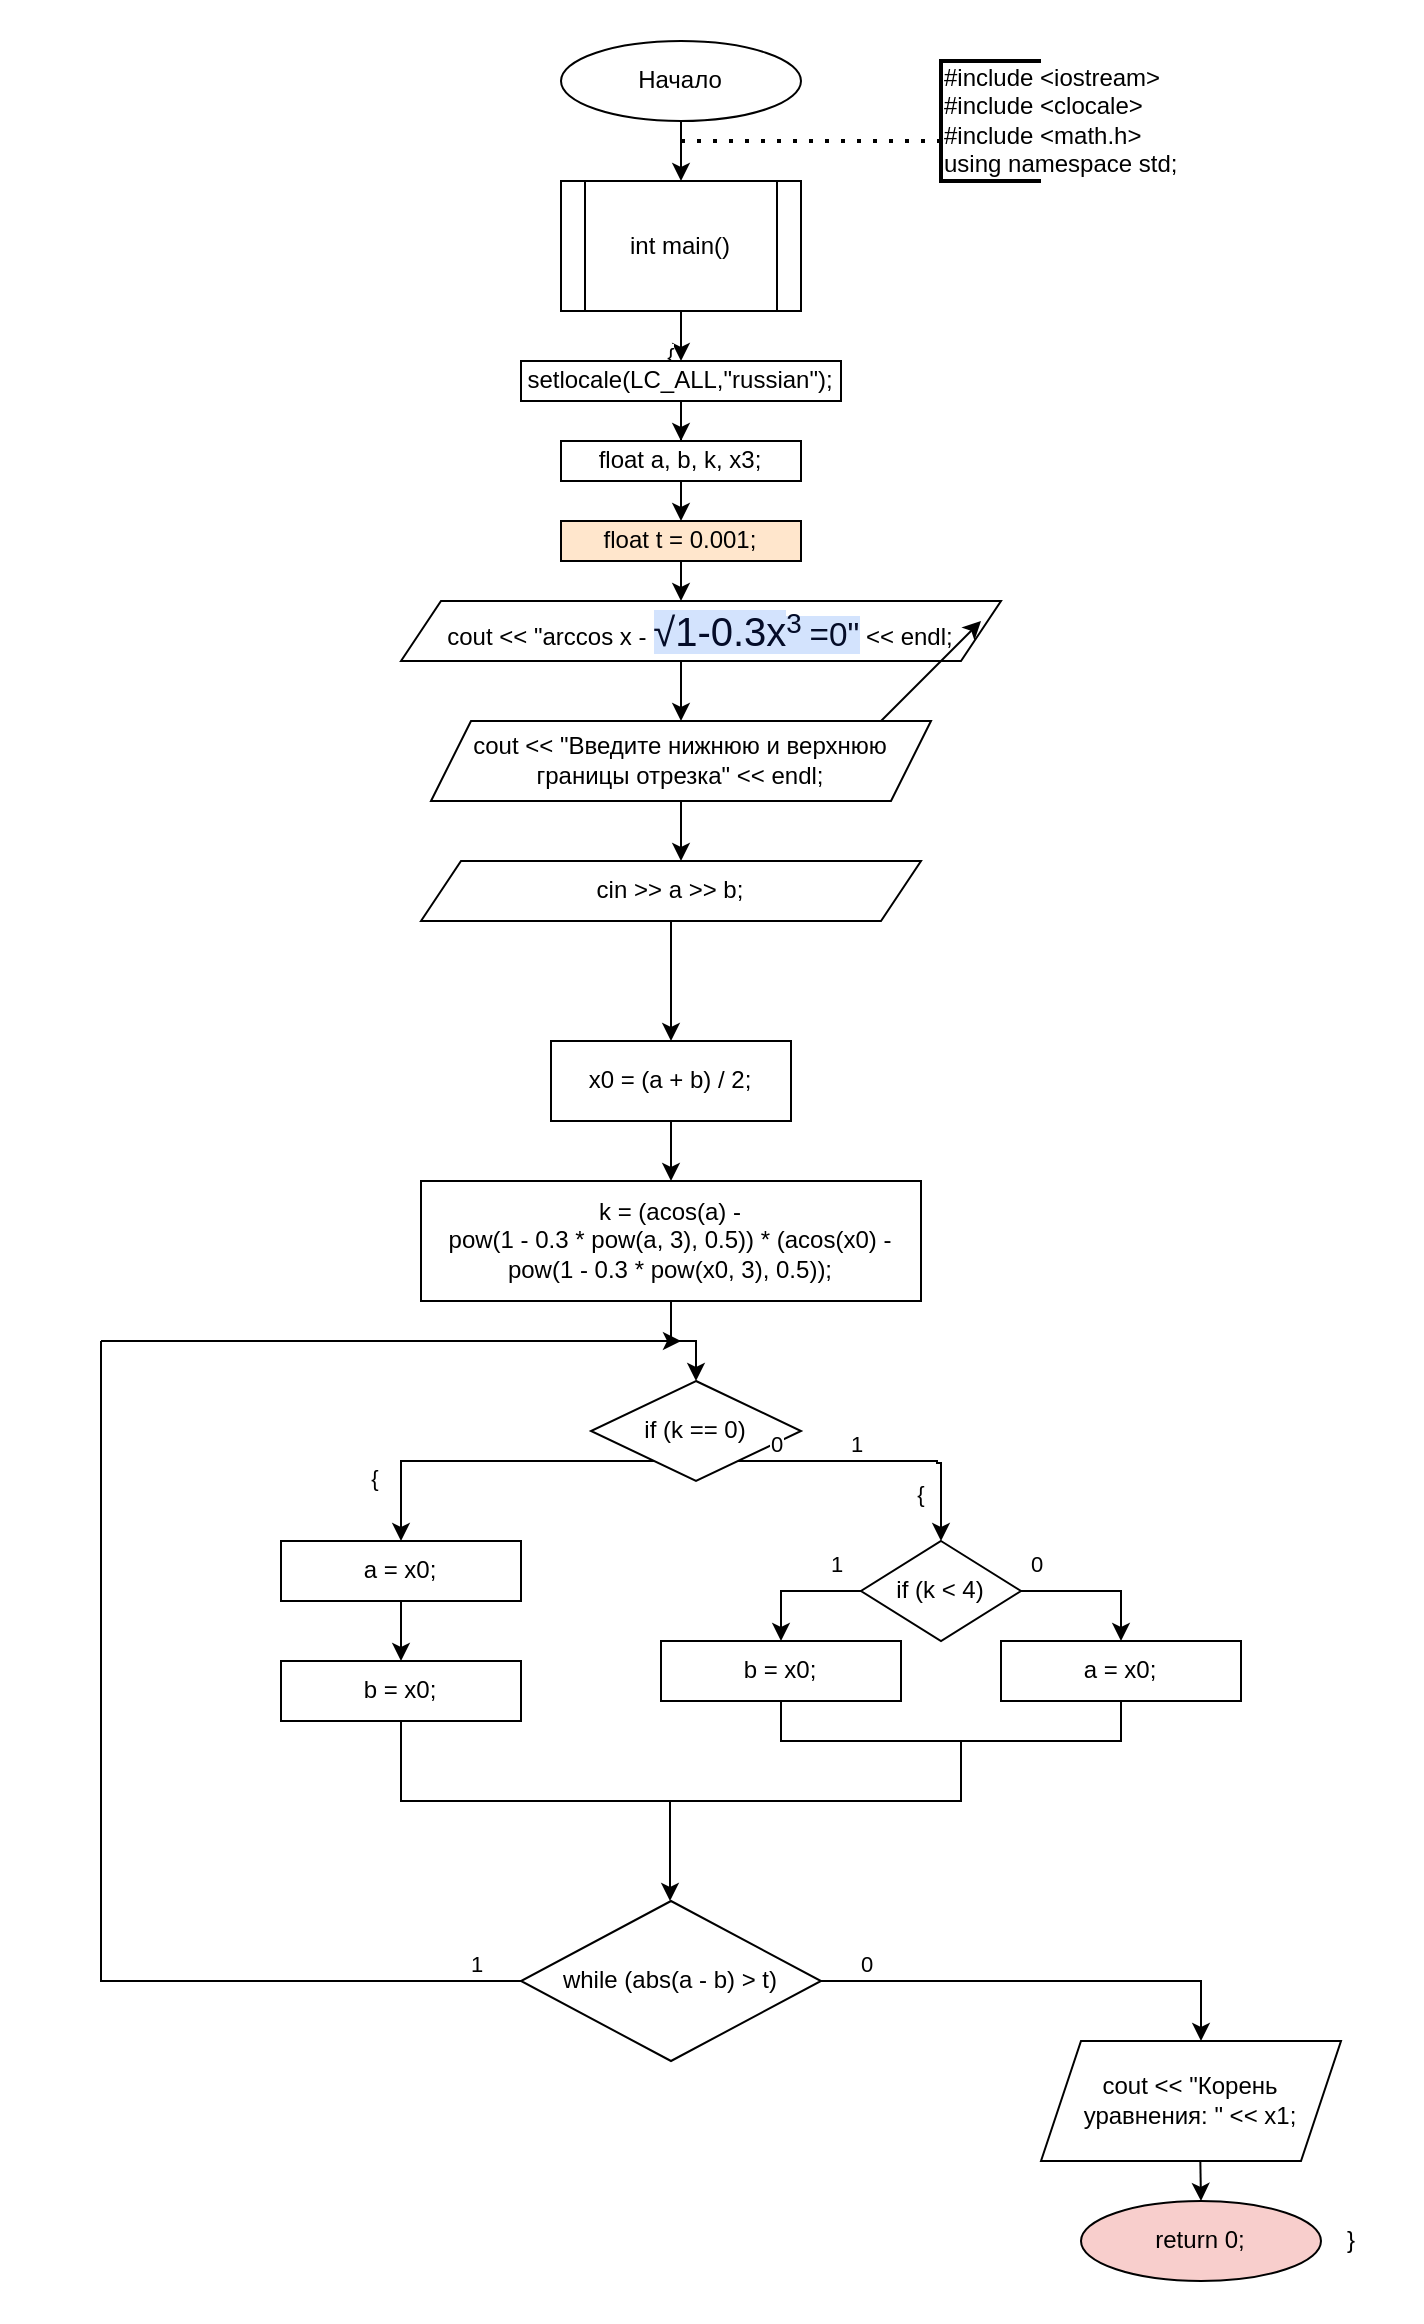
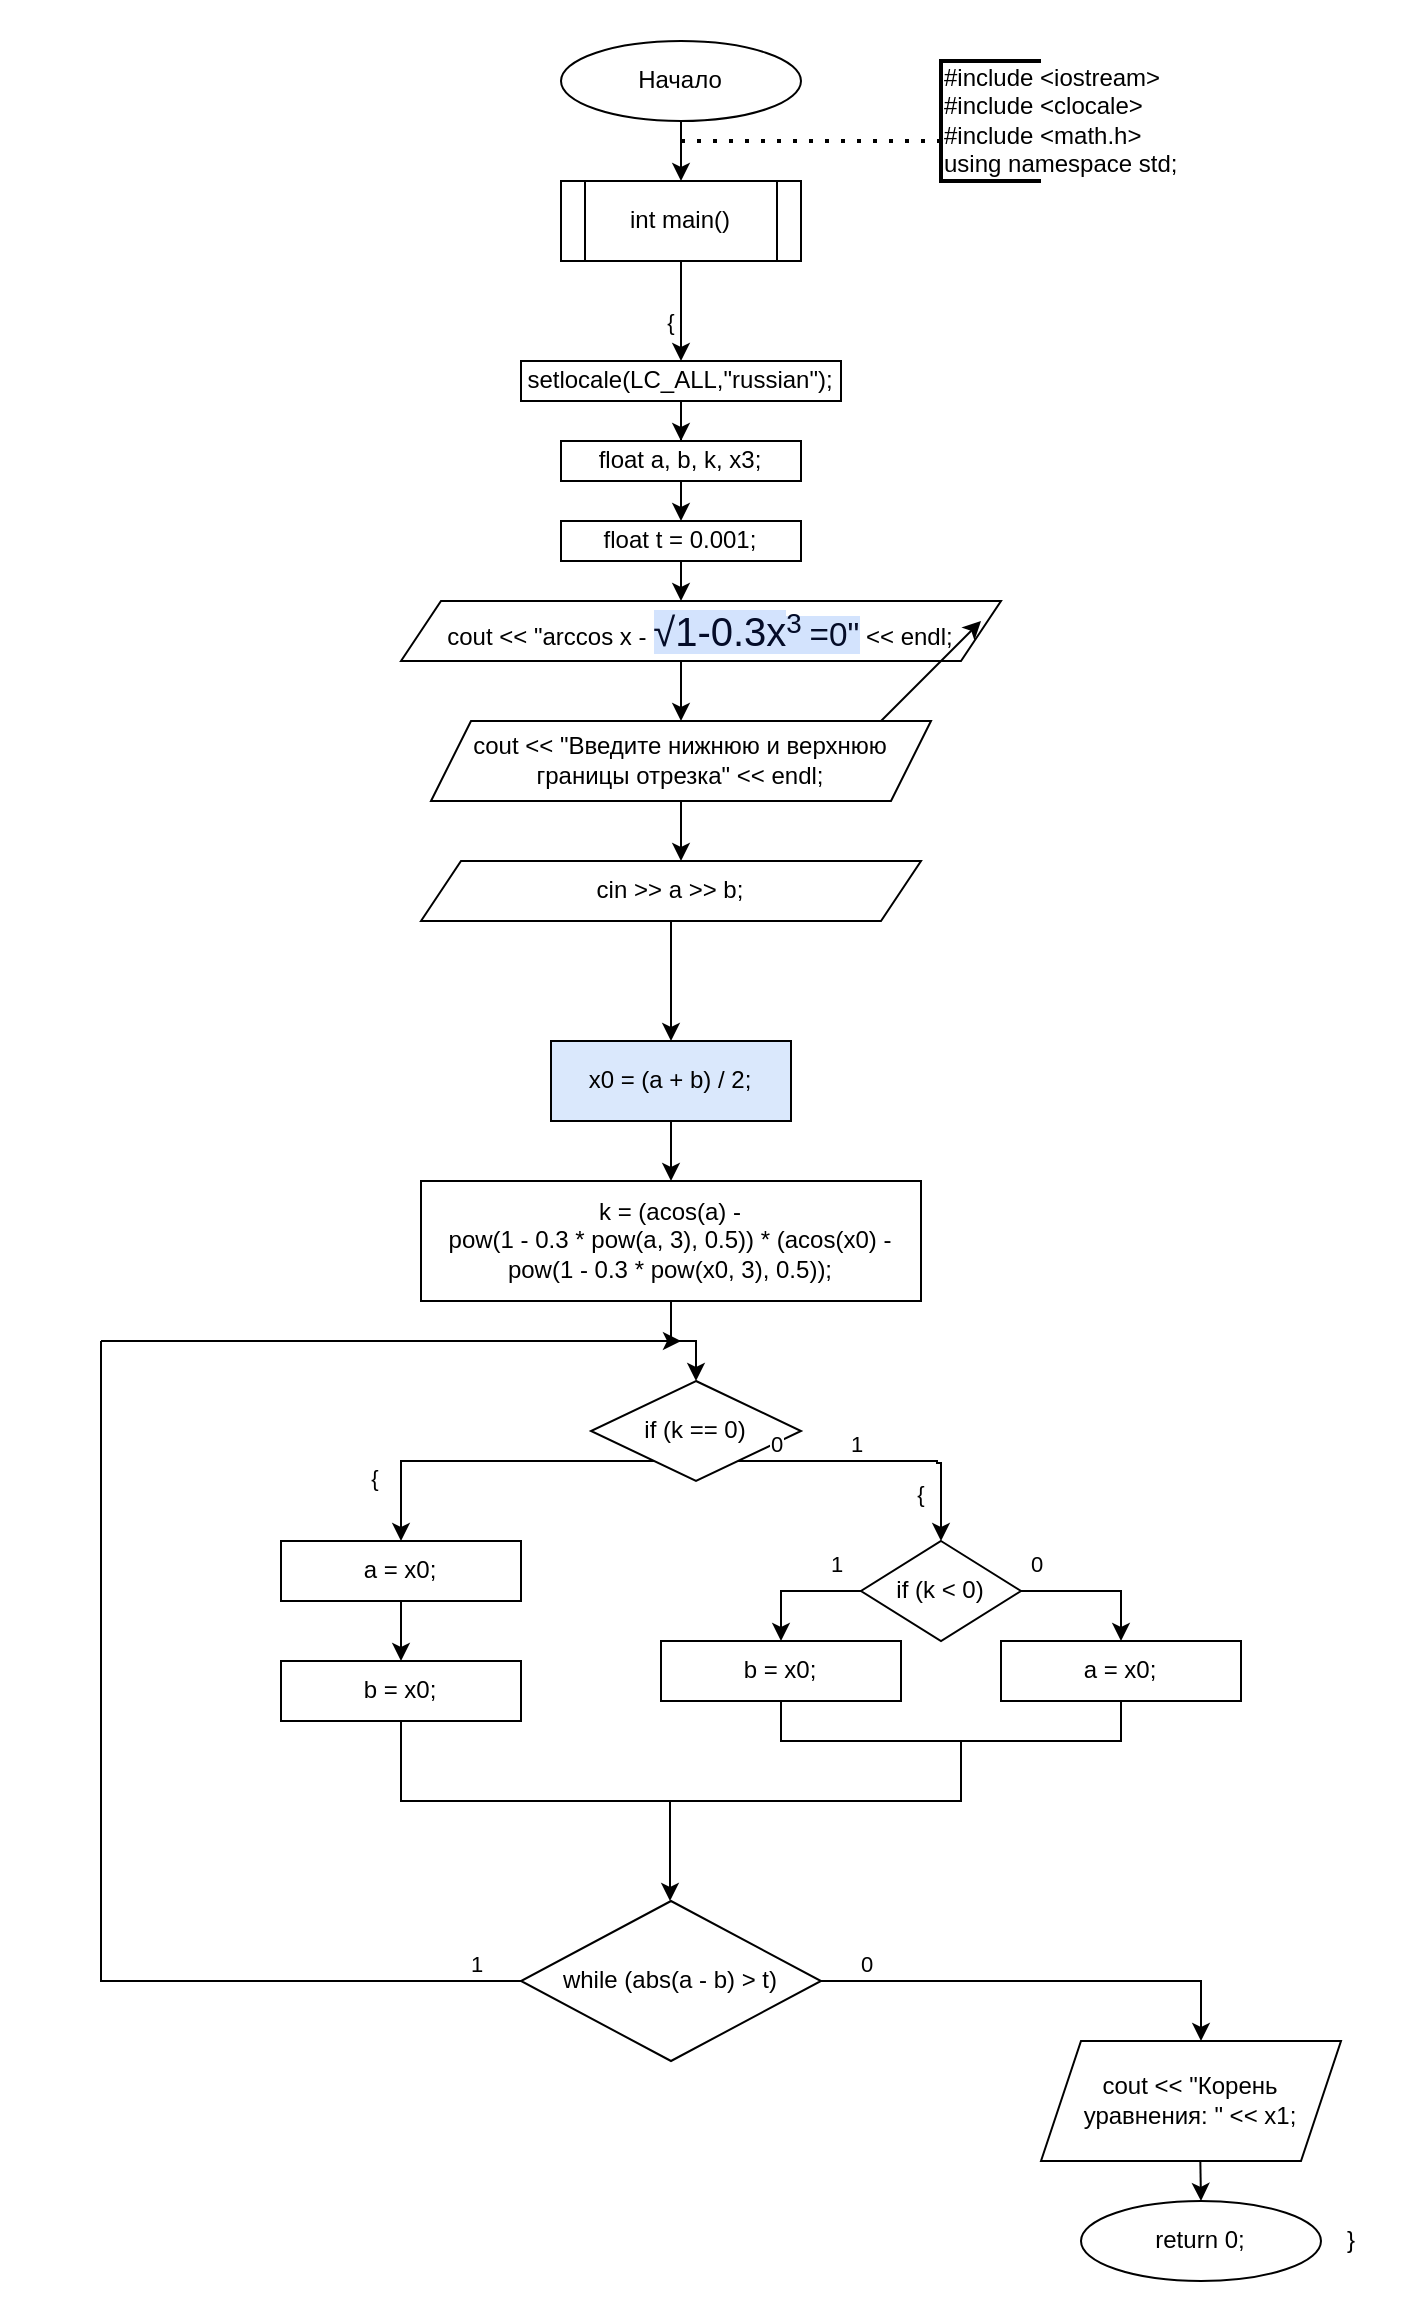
node "int main()": size 240x130 -> 240x80
node "float t = 0.001;": fillcolor #ffe6cc -> #ffffff
node "x0 = (a + b) / 2;": fillcolor #ffffff -> #dae8fc
node "if (k < 4)": label "if (k < 4)" -> "if (k < 0)"
node "return 0;": fillcolor #f8cecc -> #ffffff
